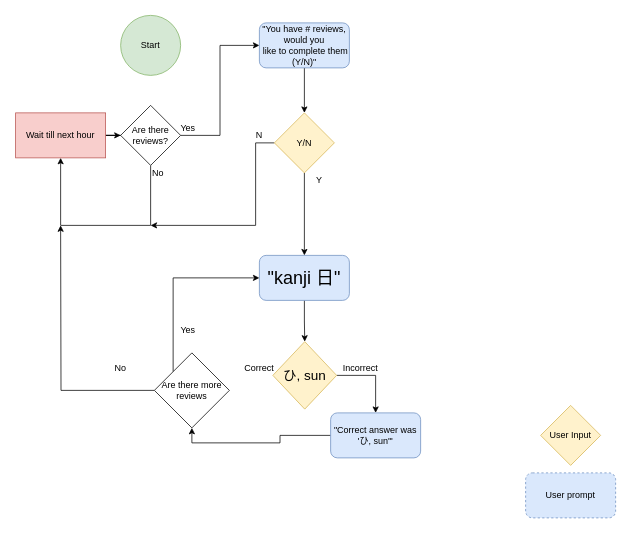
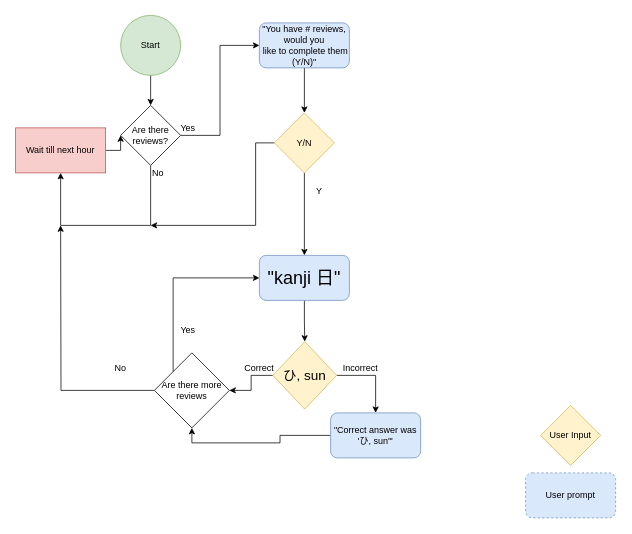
edge "Start" -> "Are there reviews?": added
node "Wait till next hour": moved (60, 135) -> (60, 150)
node "N": removed
node "Y": moved (319, 180) -> (319, 192)
edge "ひ, sun" -> "Are there more reviews": added
